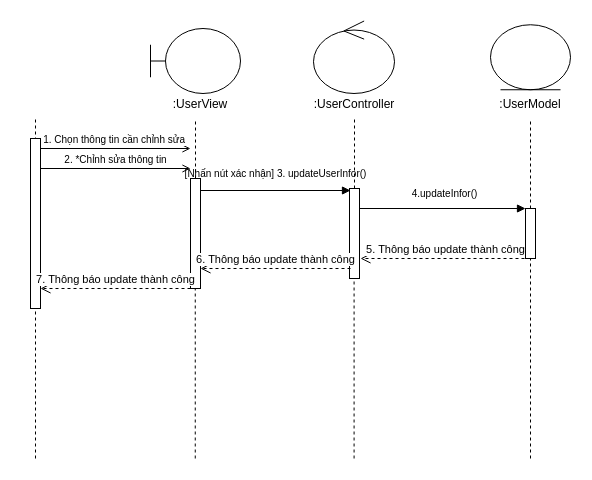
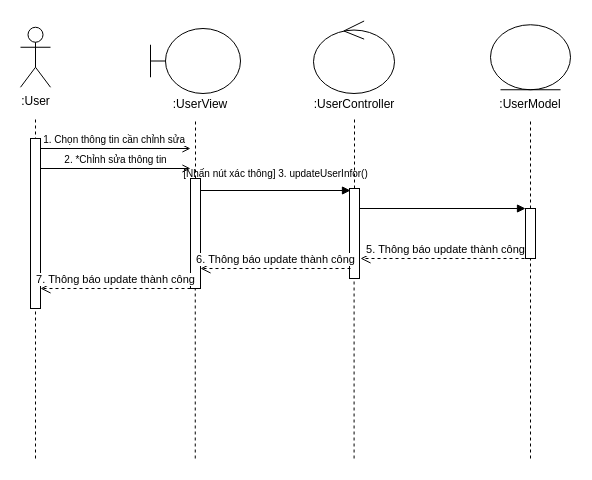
node ":User": added
node "[Nhấn nút xác nhận] 3. updateUserInfor()": label "[Nhấn nút xác nhận] 3. updateUserInfor()" -> "[Nhấn nút xác thông] 3. updateUserInfor()"
node "4.updateInfor()": removed
